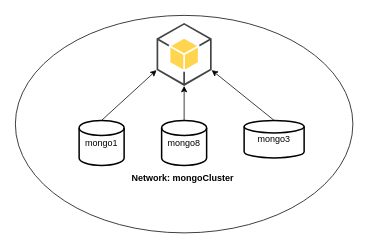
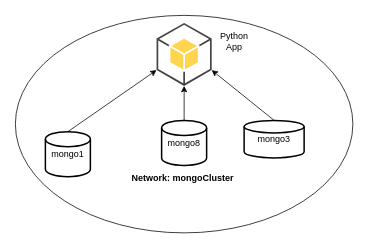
node "Python App": added
node "mongo1": moved (102, 143) -> (68, 154)
